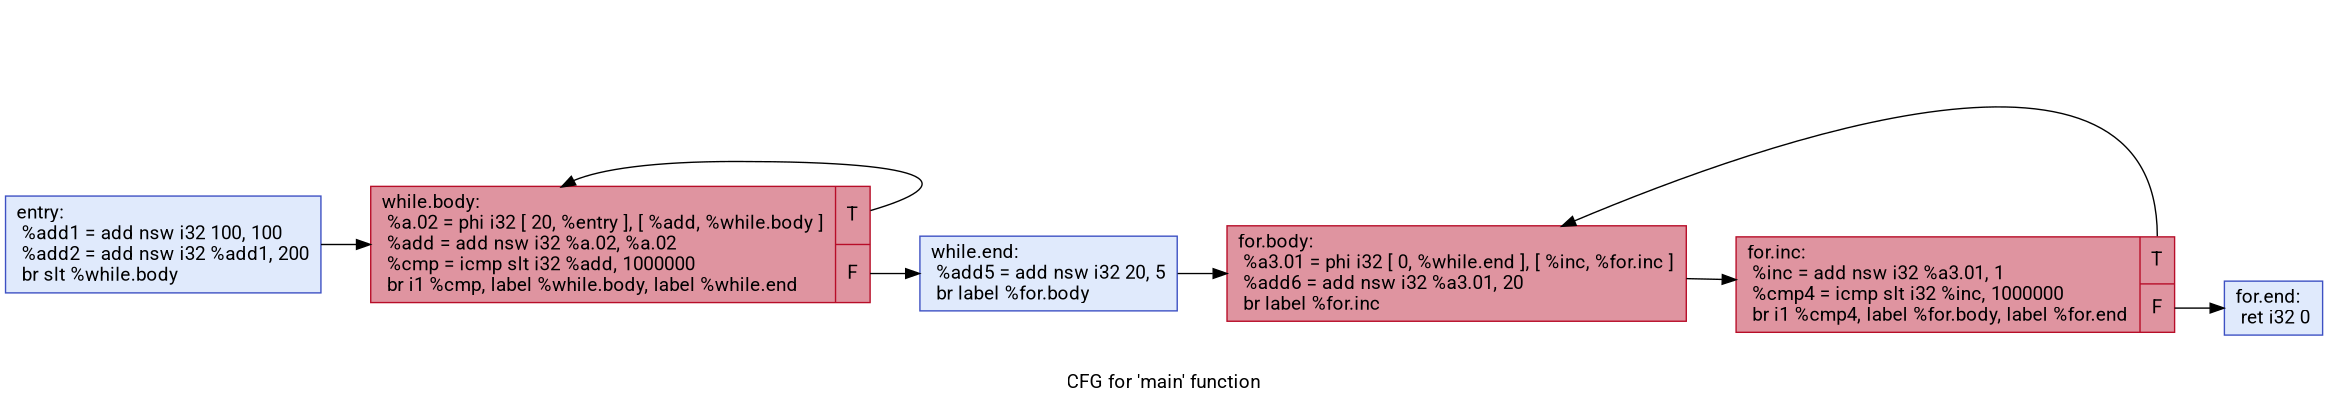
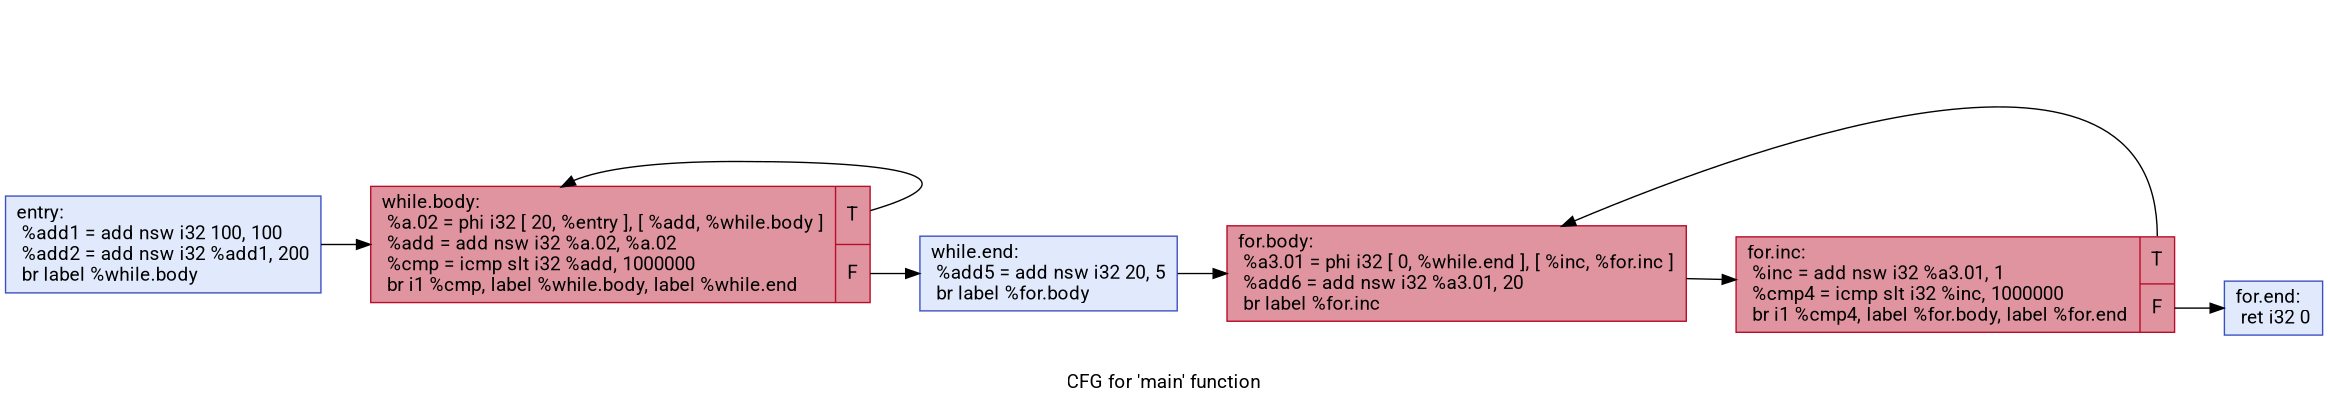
node "entry:": text "br slt %while.body" -> "br label %while.body"
